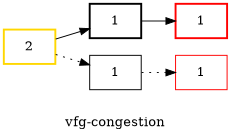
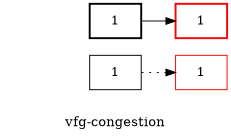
node "2": removed
